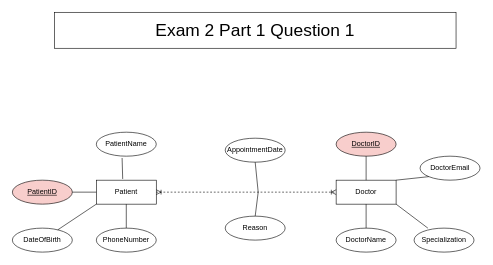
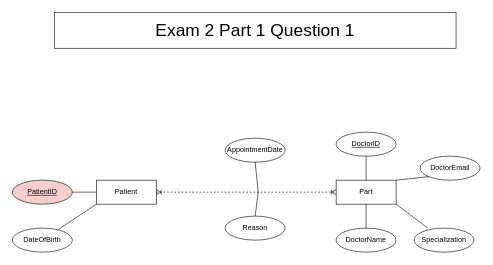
node "PatientName": removed
node "DoctorID": fillcolor #f8cecc -> #ffffff
edge "PatientName" -- "Patient": removed
node "Doctor": label "Doctor" -> "Part"
edge "Patient" -- "PhoneNumber": removed
node "PhoneNumber": removed
